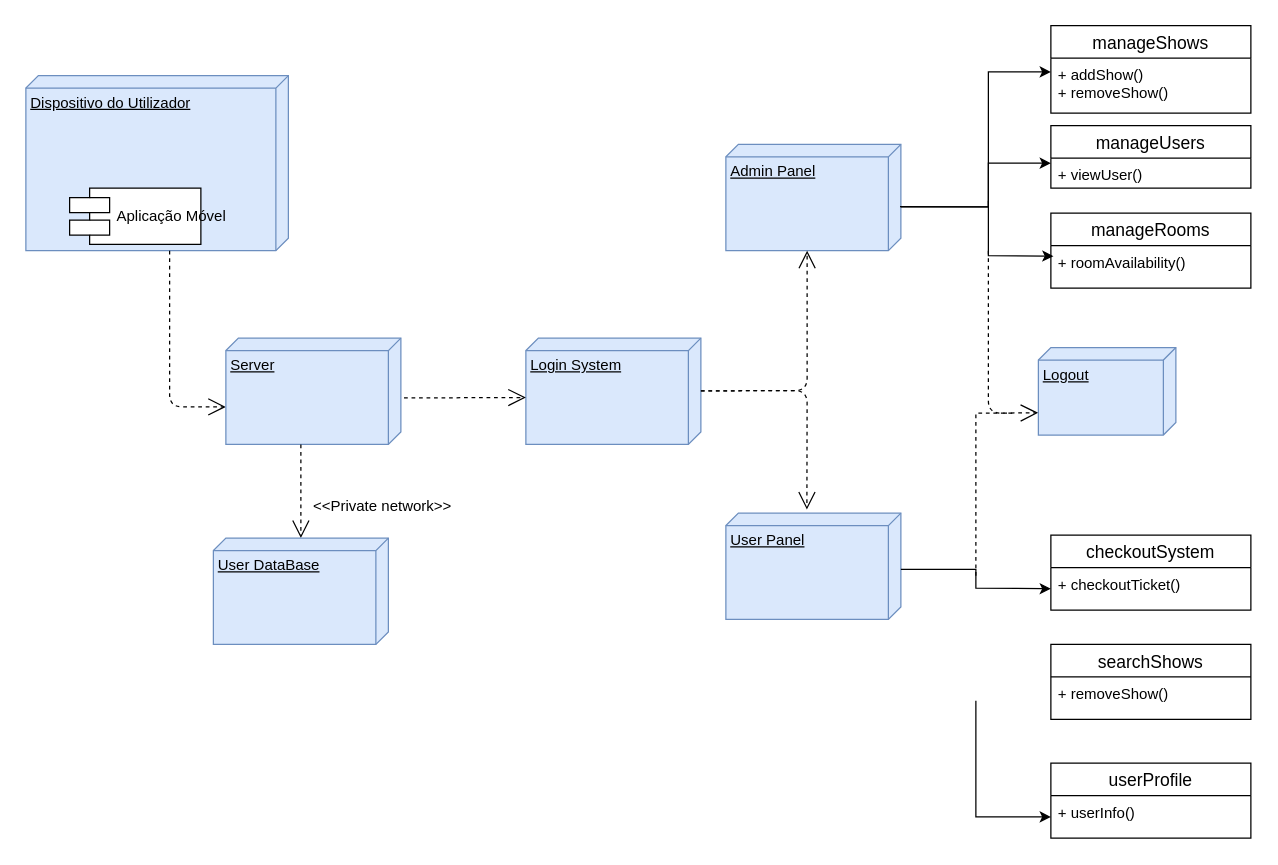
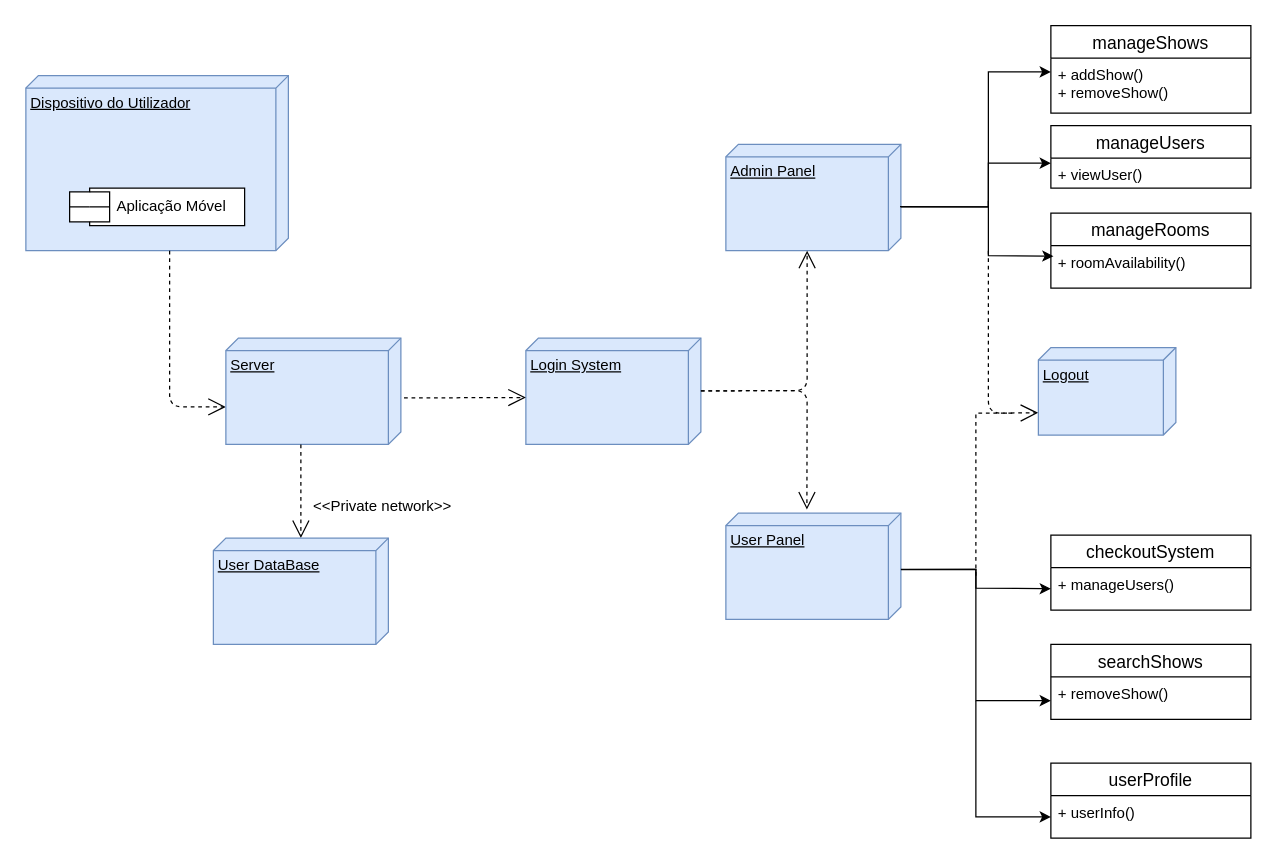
node "Aplicação Móvel": size 131x56 -> 175x38
node "+ checkoutTicket()": label "+ checkoutTicket()" -> "+ manageUsers()"
edge "User Panel" -> "+ removeShow()": added
